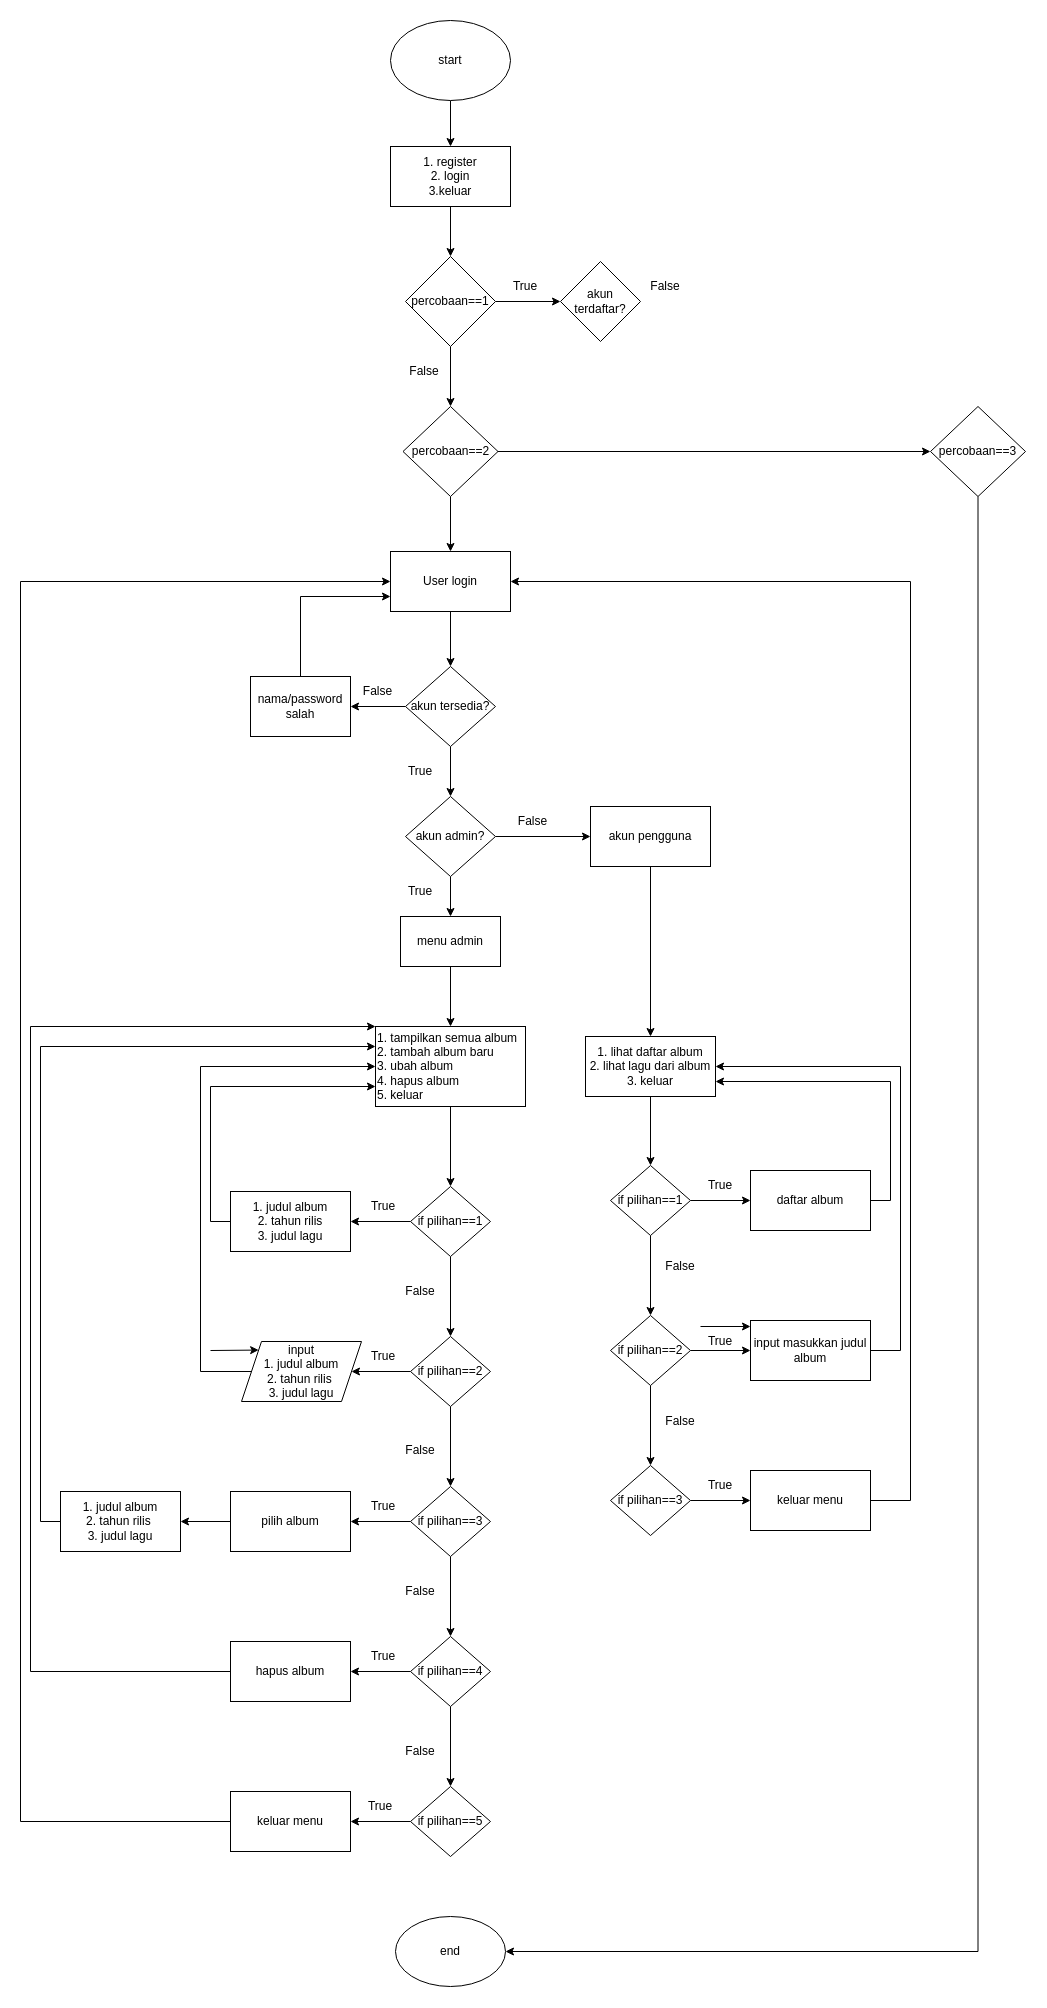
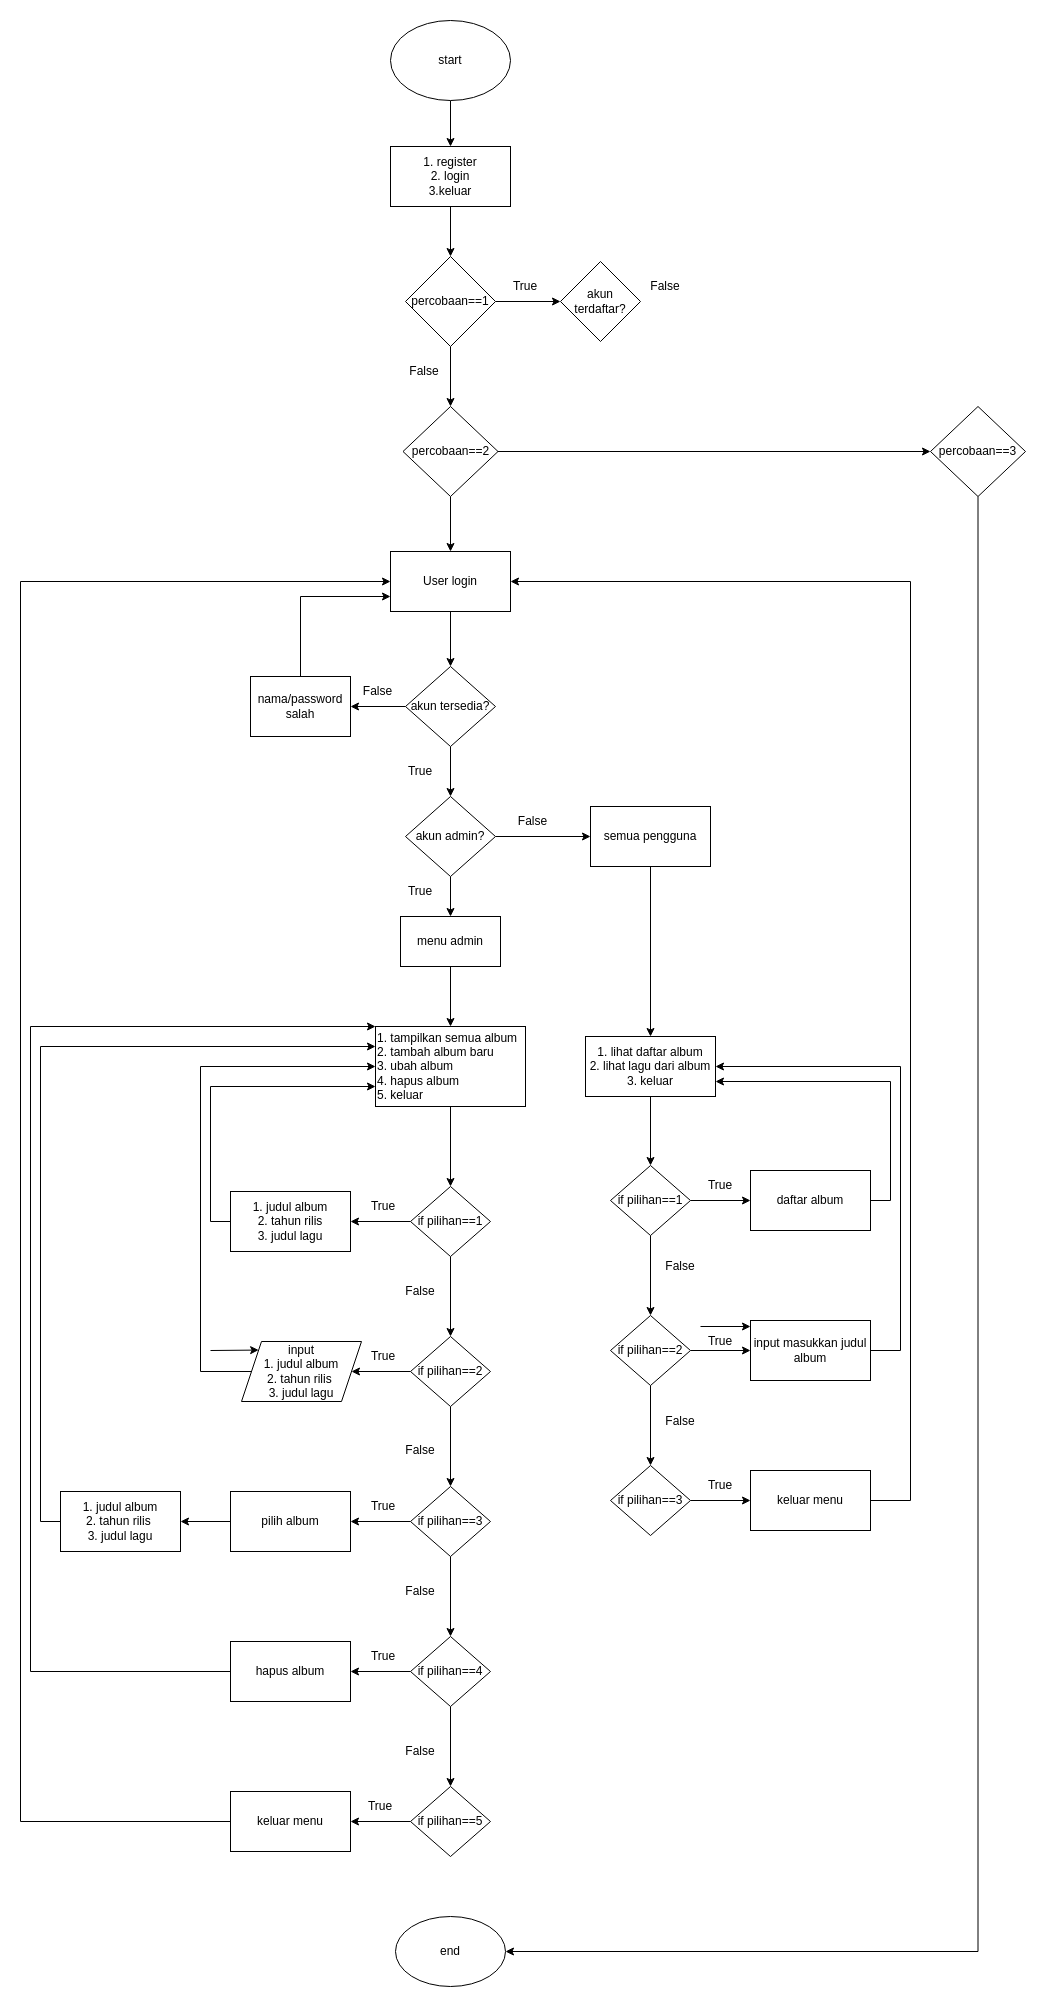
node "akun pengguna": label "akun pengguna" -> "semua pengguna"
